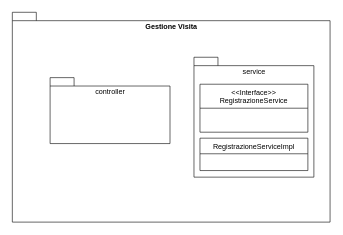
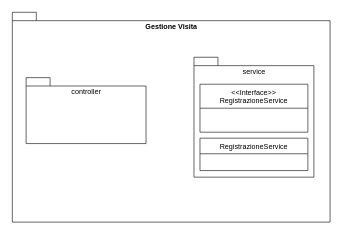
node "controller": moved (110, 111) -> (86, 111)
node "RegistrazioneServiceImpl": label "RegistrazioneServiceImpl" -> "RegistrazioneService"
